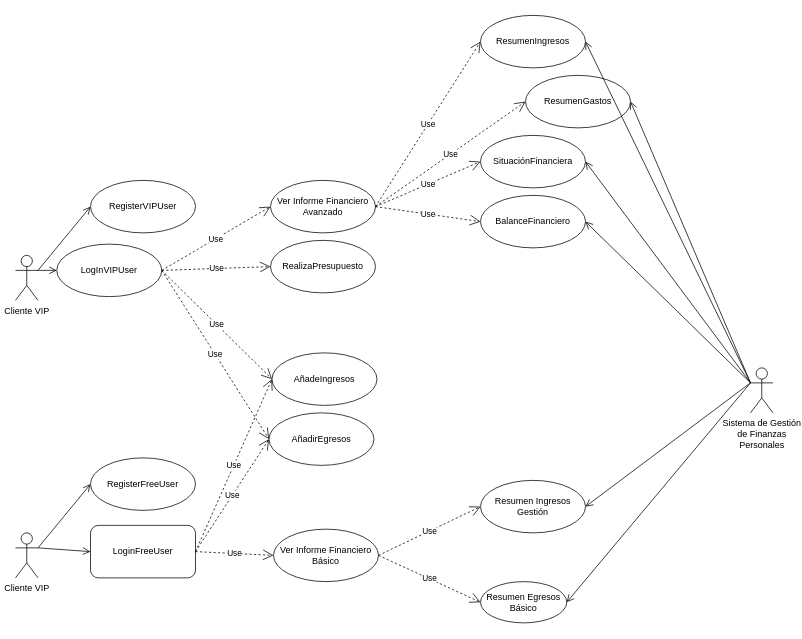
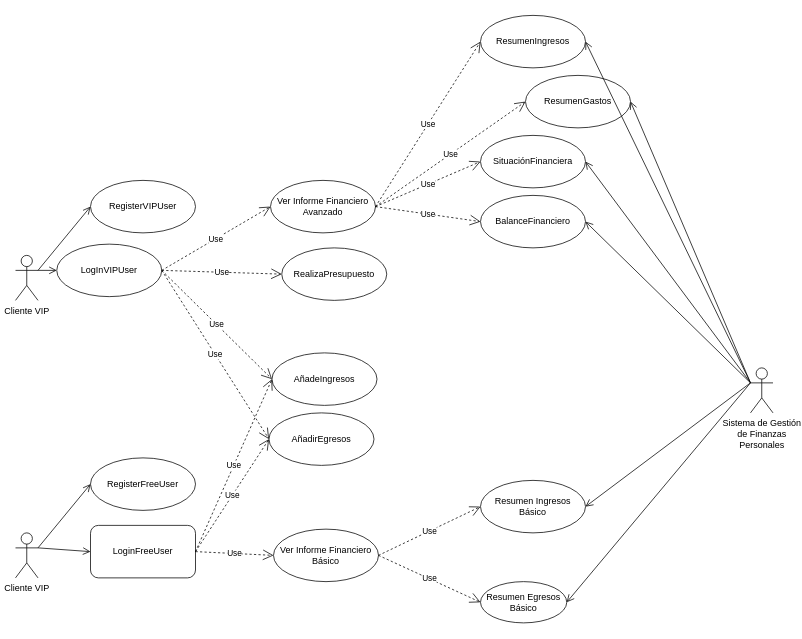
node "RealizaPresupuesto": moved (323, 267) -> (334, 274)
node "Resumen Ingresos Gestión": label "Resumen Ingresos Gestión" -> "Resumen Ingresos Básico"
